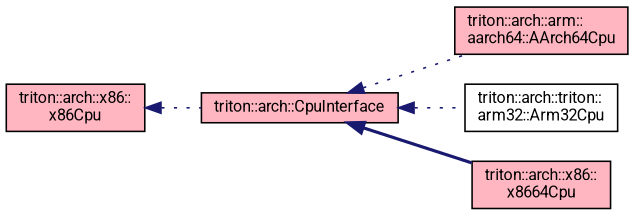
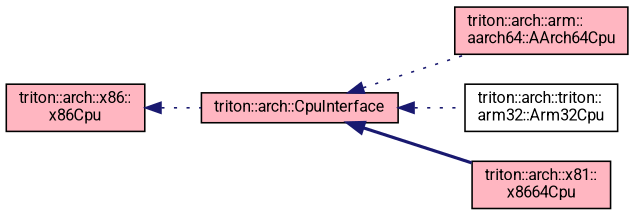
node "triton::arch::x86:: x8664Cpu": label "triton::arch::x86:: x8664Cpu" -> "triton::arch::x81:: x8664Cpu"
